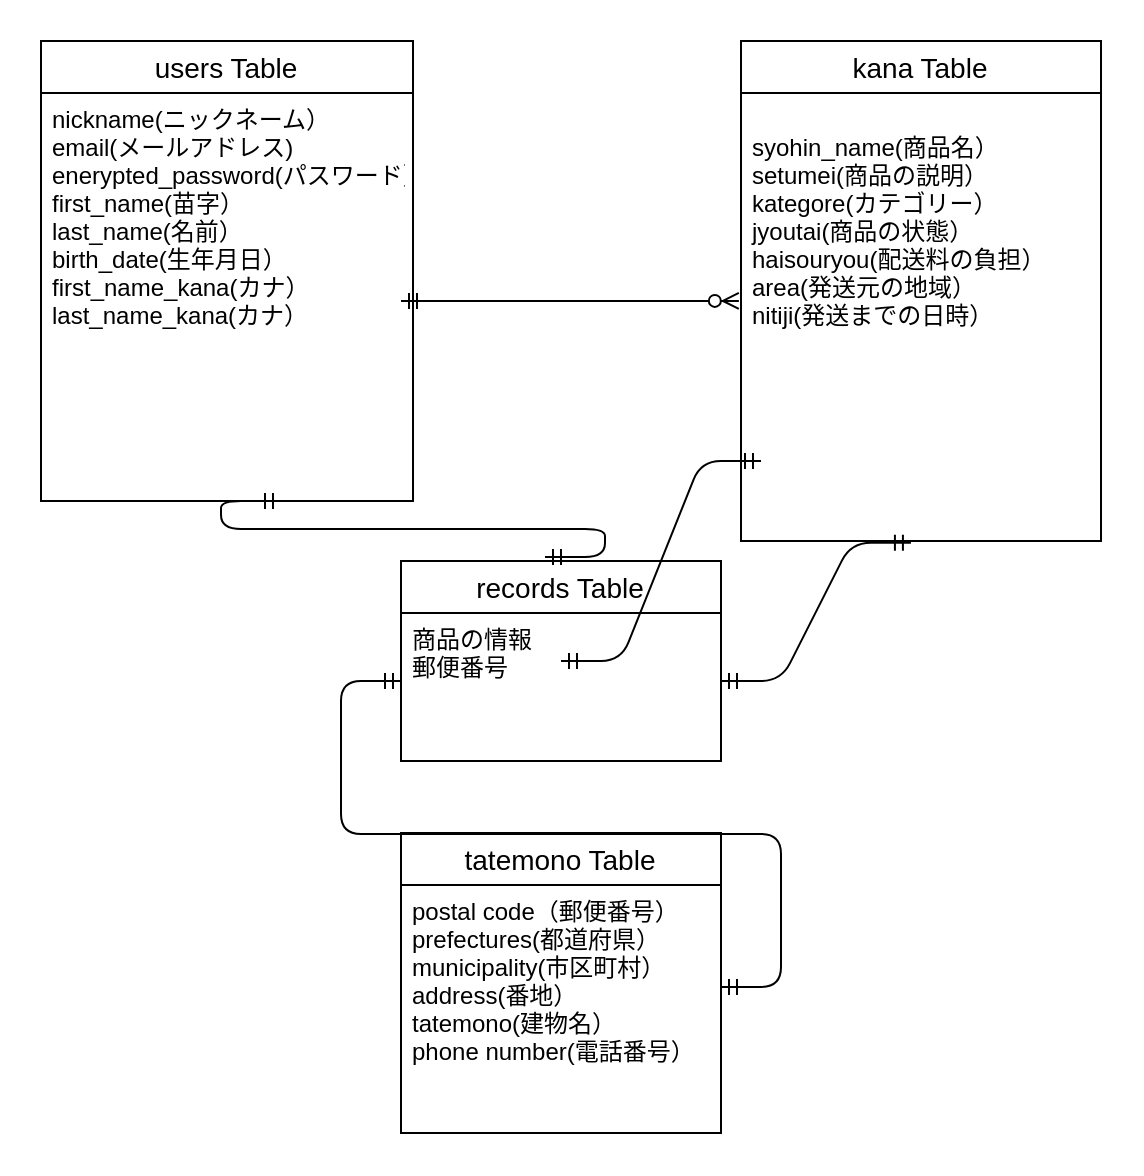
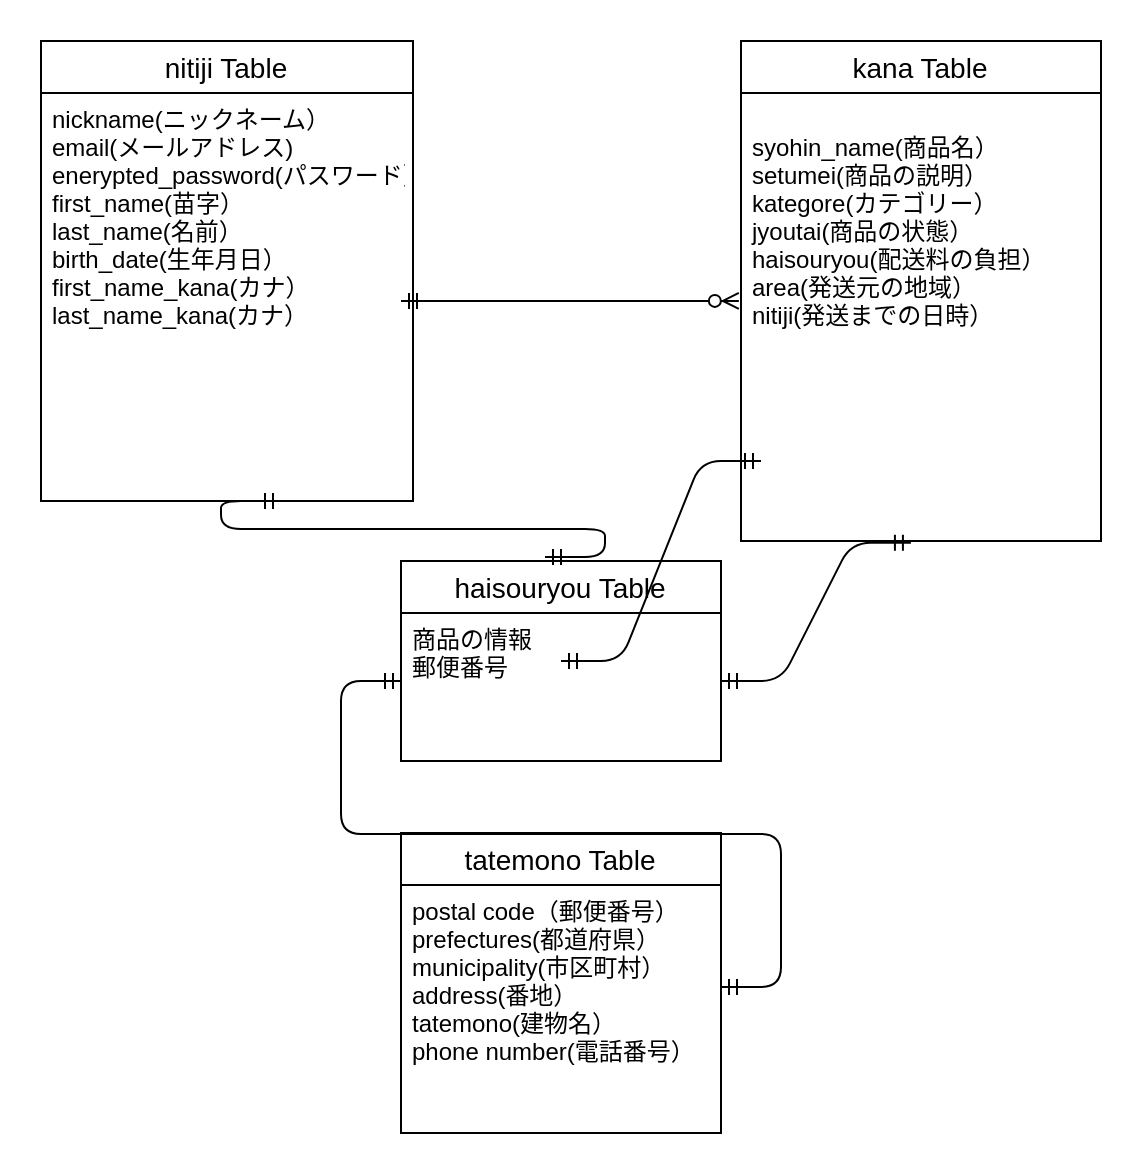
node "users Table": label "users Table" -> "nitiji Table"
node "records Table": label "records Table" -> "haisouryou Table"
